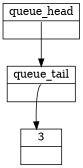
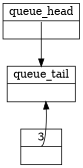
edge "queue_tail" -> "3": reversed
